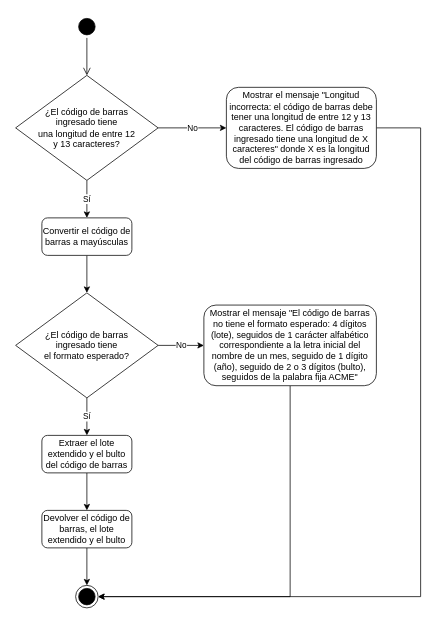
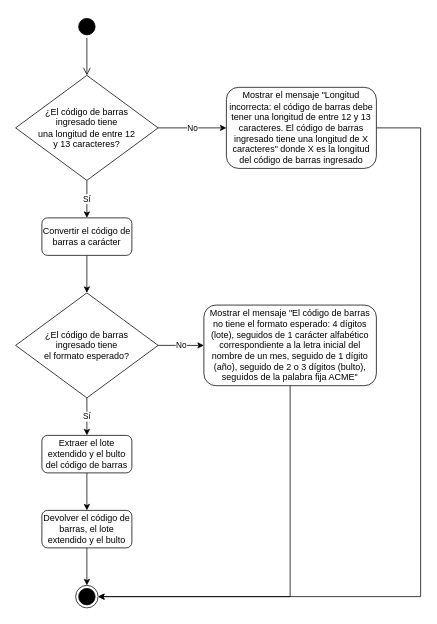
node "Convertir el código de barras a mayúsculas": label "Convertir el código de barras a mayúsculas" -> "Convertir el código de barras a carácter"
